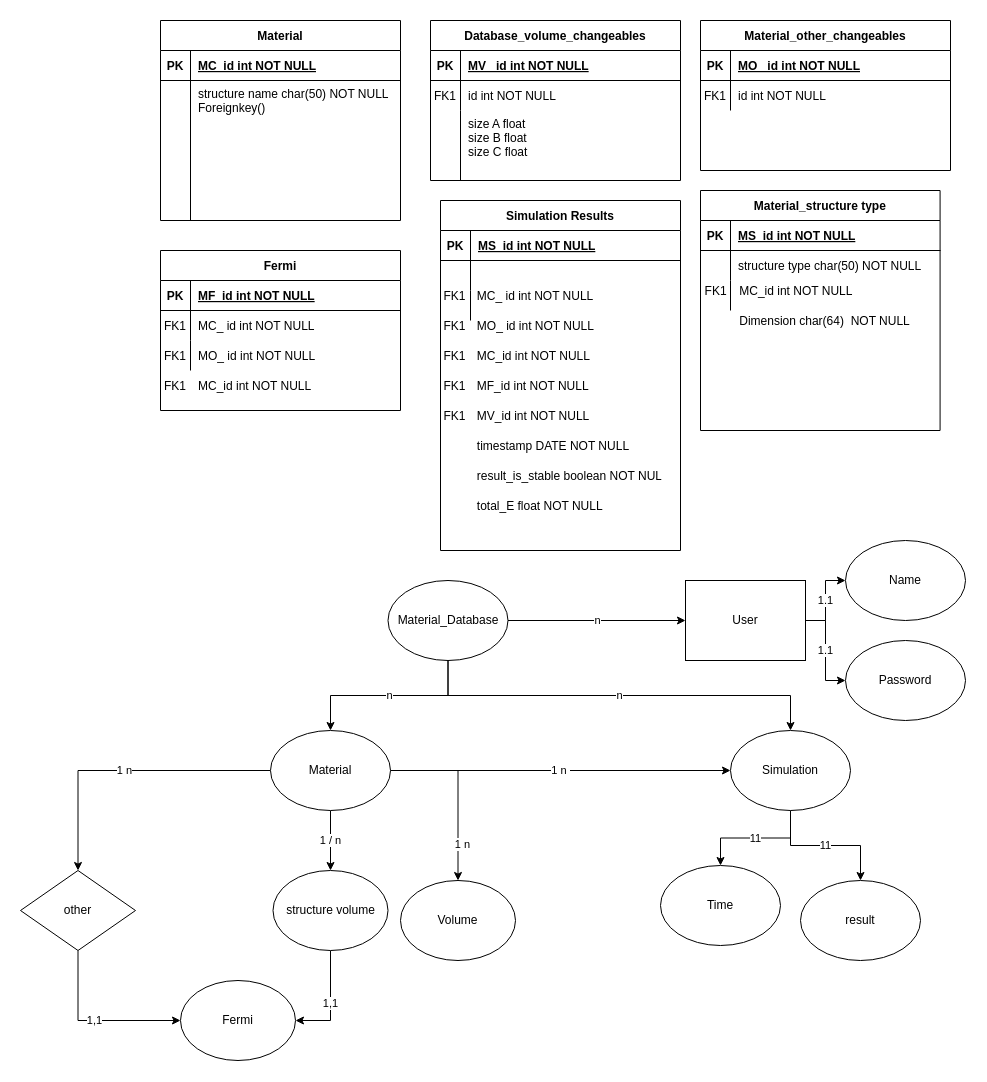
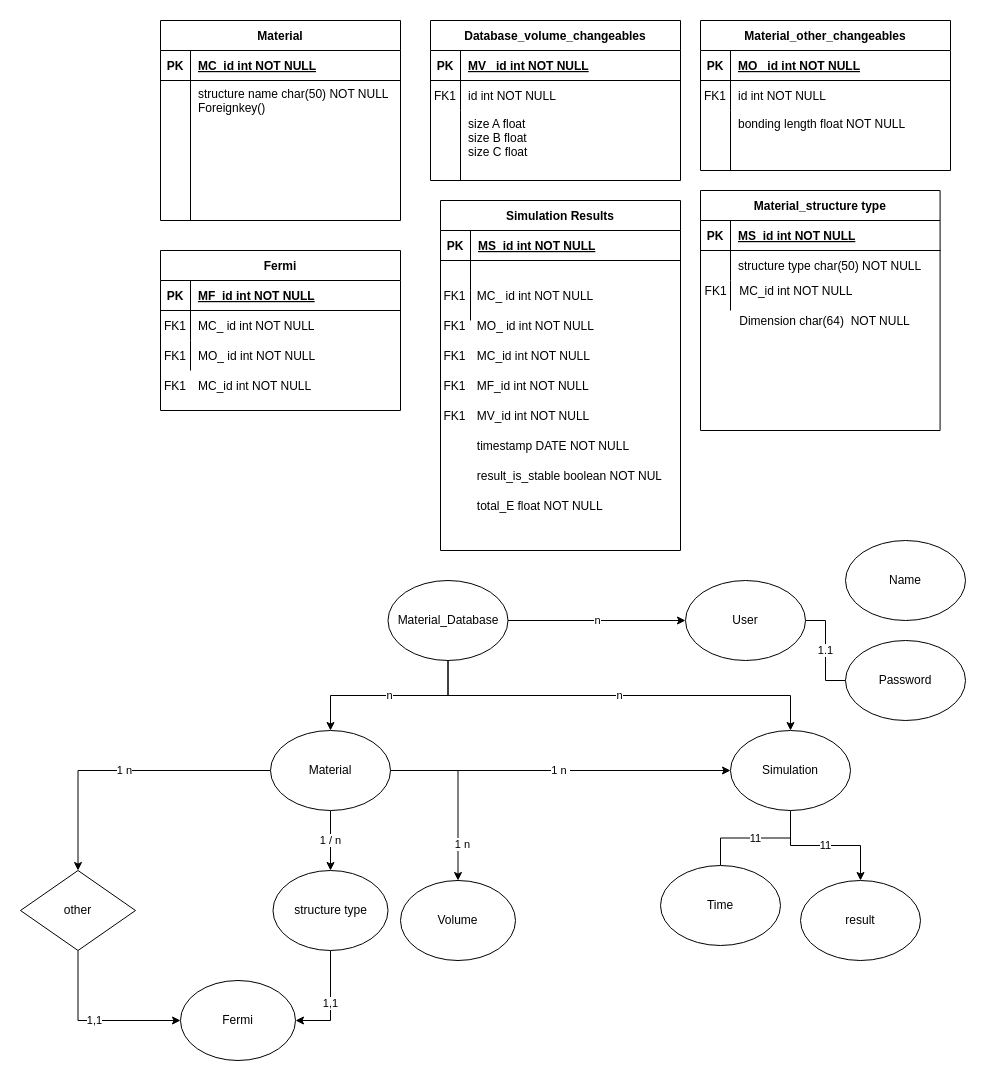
node "bonding length float NOT NULL": added
edge "User" -> "Name": removed, label "1.1"
node "User": shape rectangle -> ellipse
edge "User" -> "Password": arrowhead classic -> none
edge "Simulation" -> "Time": arrowhead classic -> none
node "structure volume": label "structure volume" -> "structure type"
